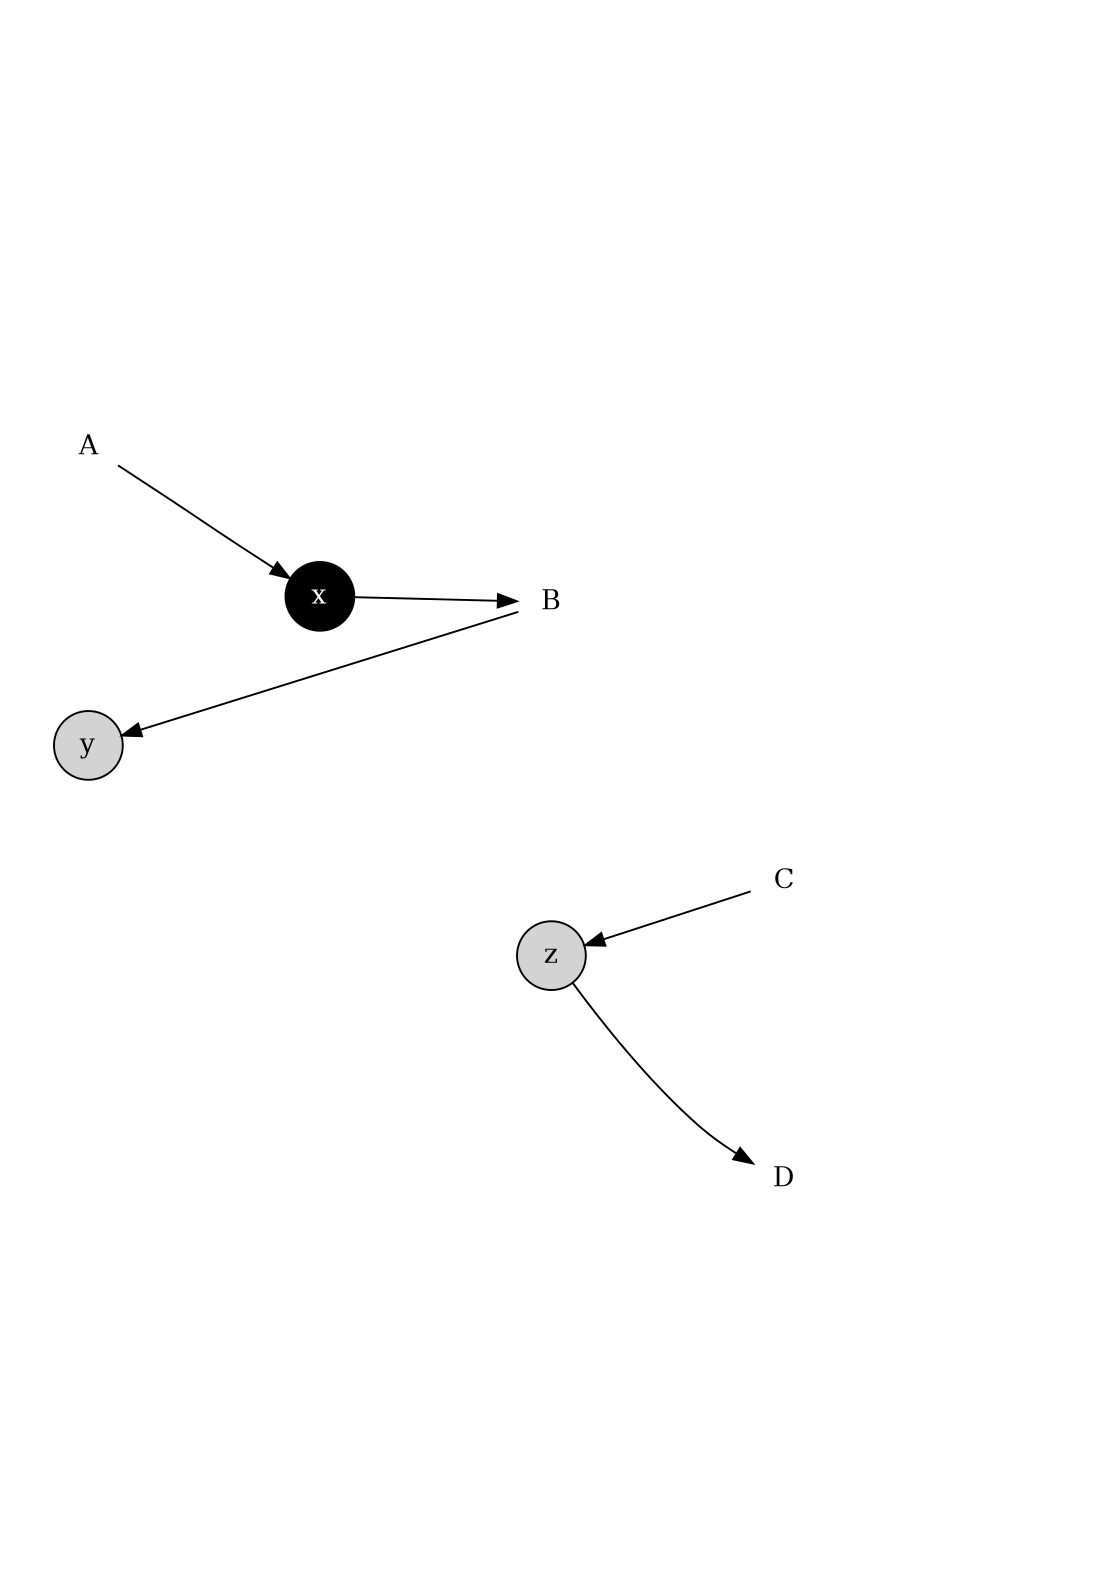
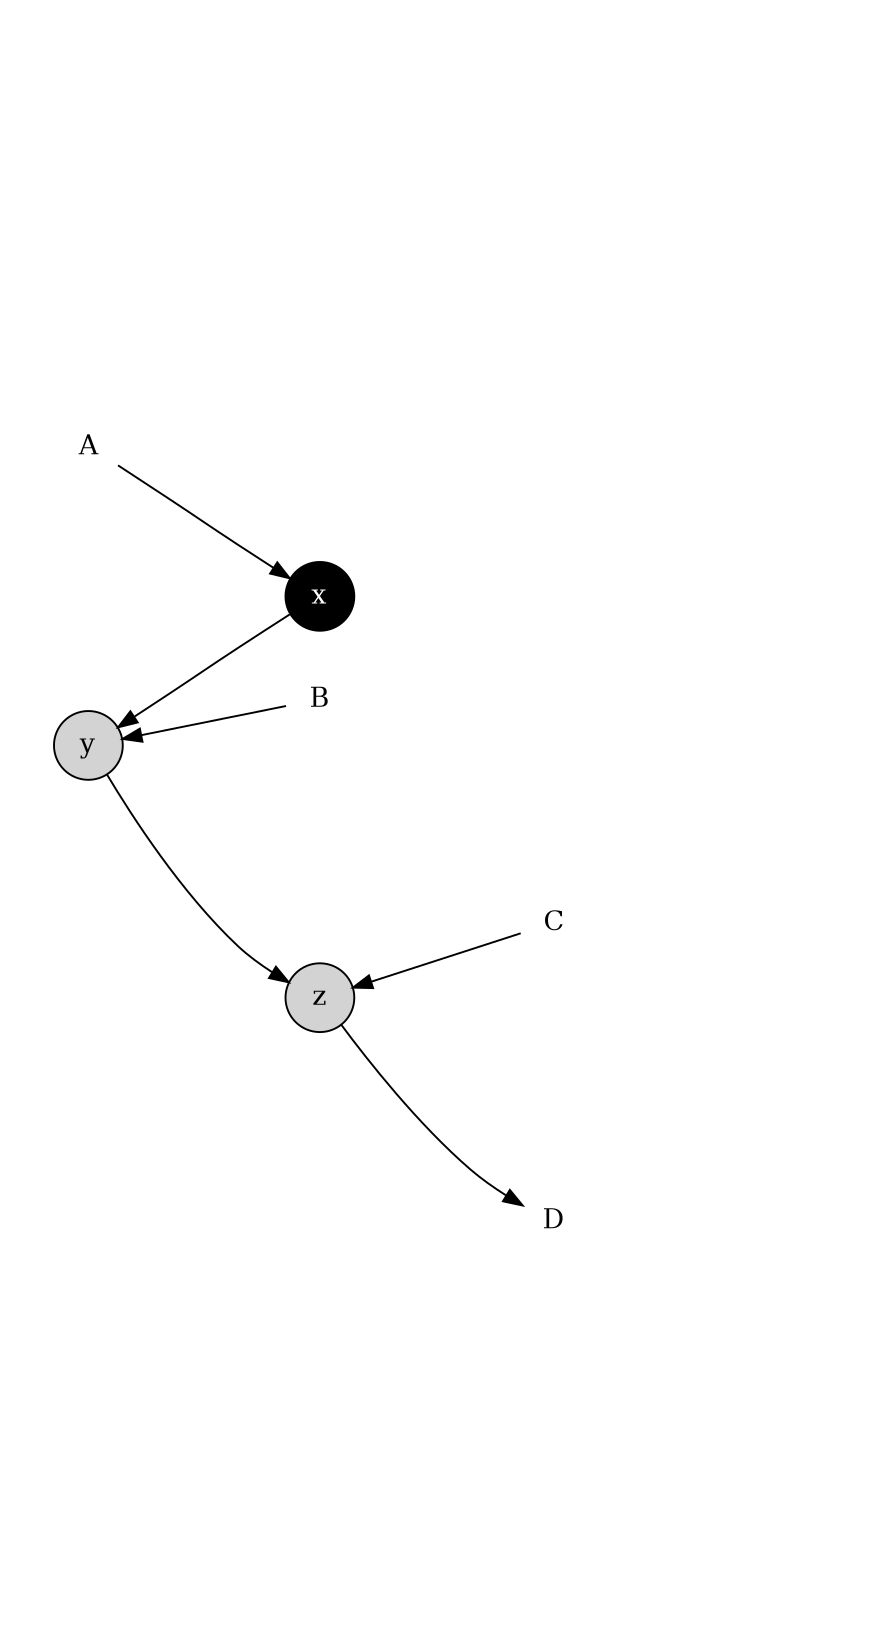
edge "x" -> "B": now "x" -> "y"
edge "y" -> "z": added
